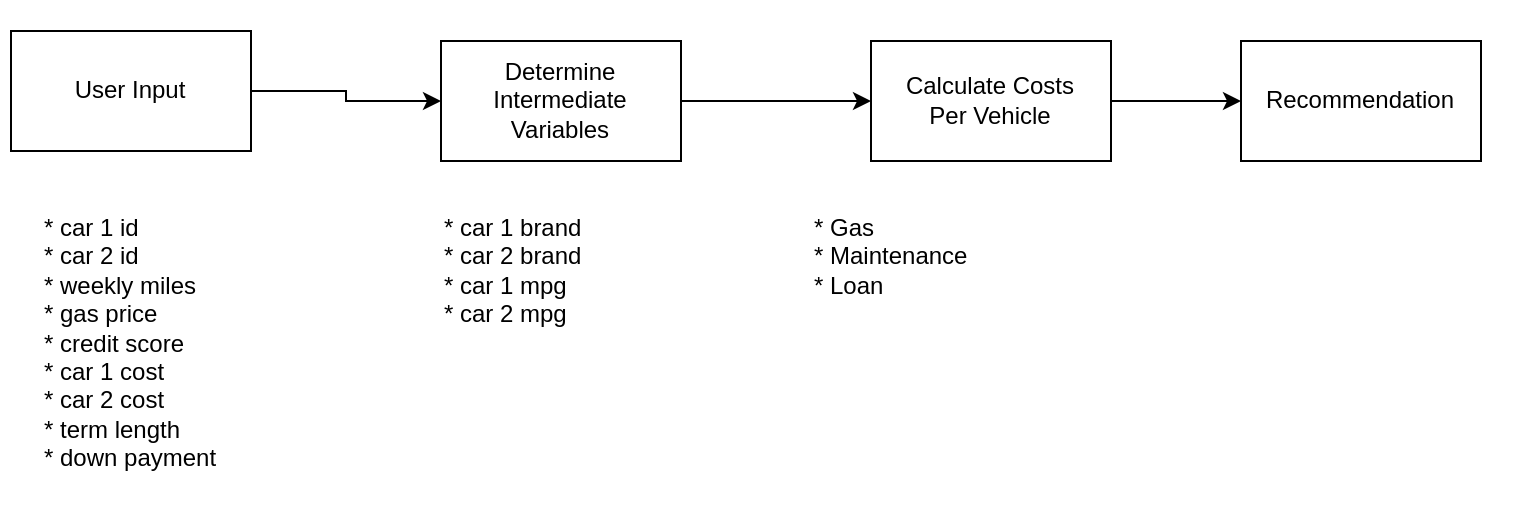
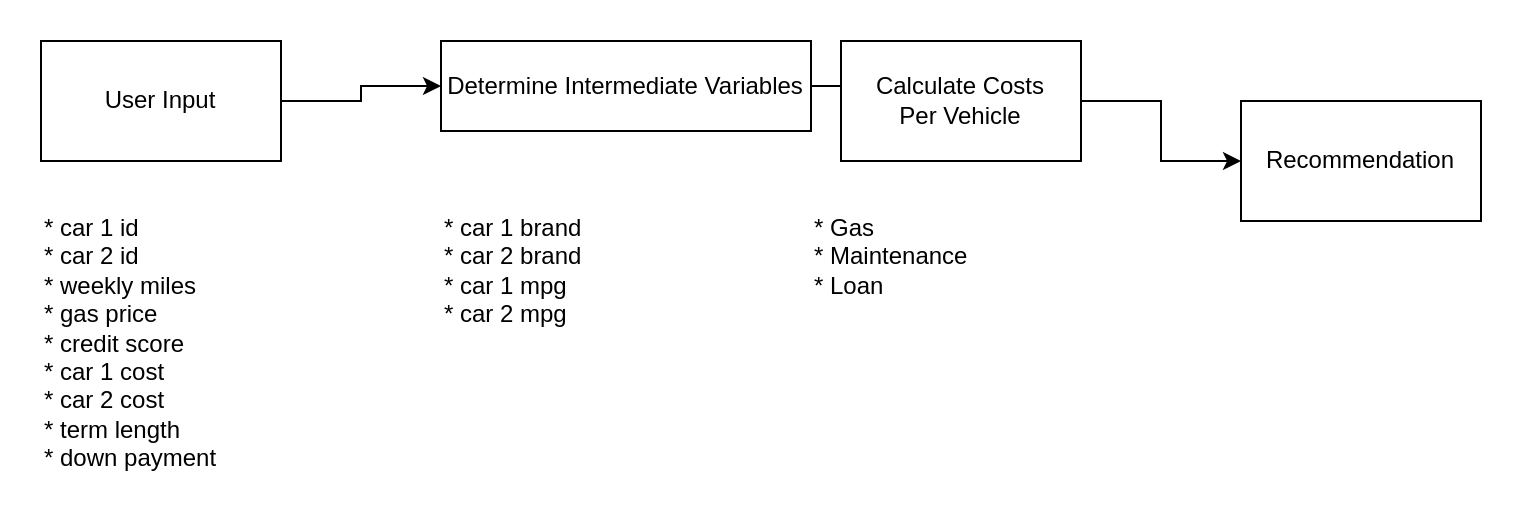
node "User Input": moved (131, 91) -> (161, 101)
node "Determine Intermediate Variables": size 240x120 -> 370x90
node "Calculate Costs Per Vehicle": moved (991, 101) -> (961, 101)
node "Recommendation": moved (1361, 101) -> (1361, 161)
